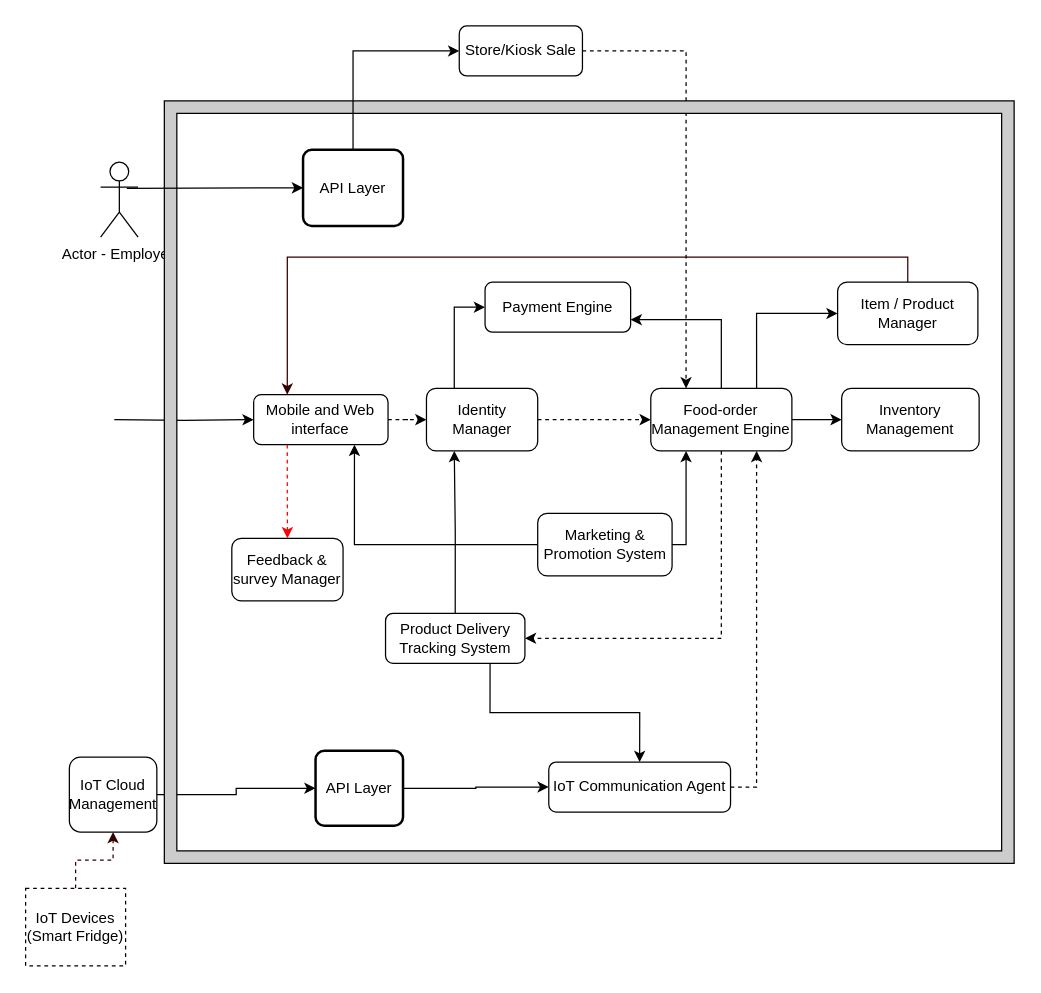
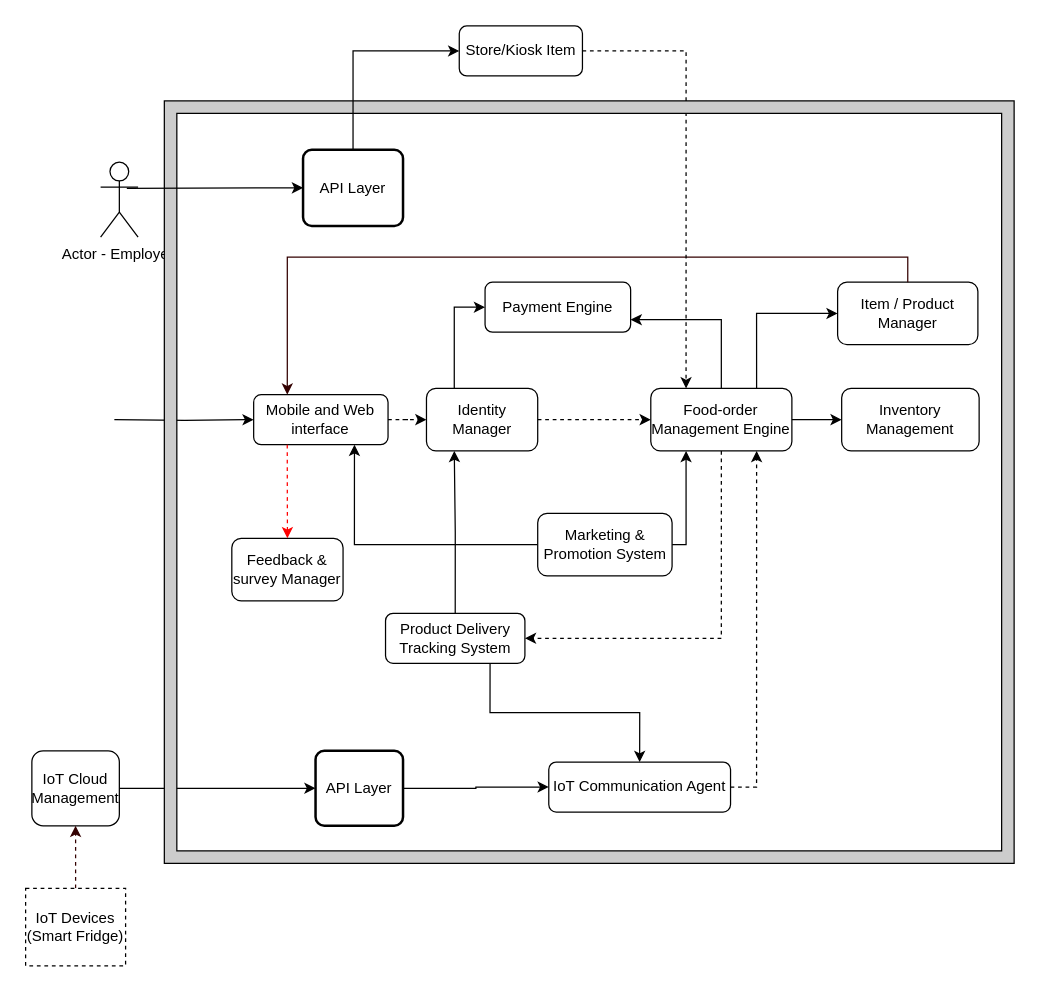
node "Store/Kiosk Sale": label "Store/Kiosk Sale" -> "Store/Kiosk Item"
node "IoT Cloud Management": moved (113, 794) -> (76, 788)
